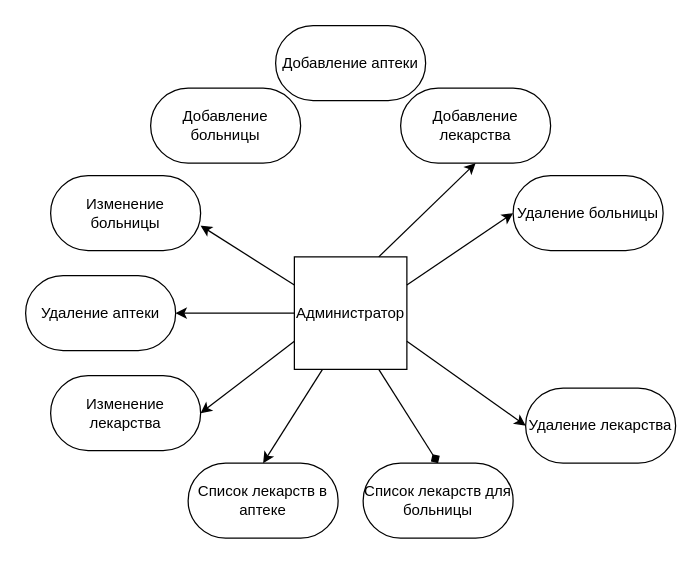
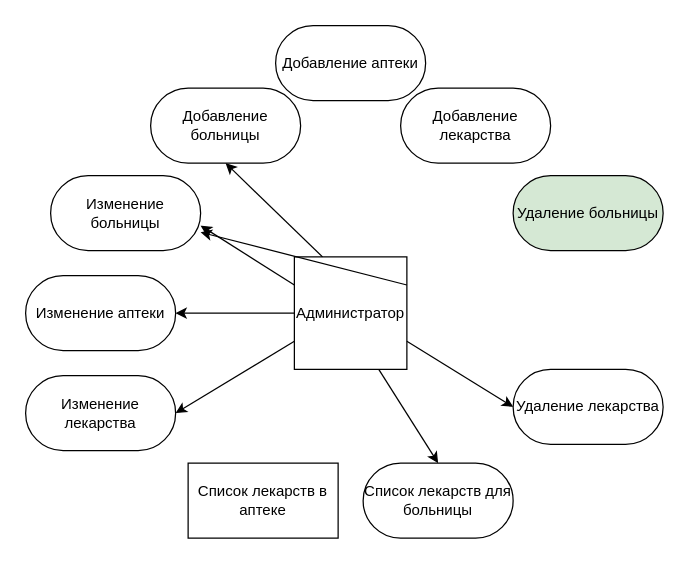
edge "Администратор" -> "Добавление больницы": added
edge "Администратор" -> "Добавление лекарства": removed
node "Удаление больницы": fillcolor #ffffff -> #d5e8d4
edge "Администратор" -> "Удаление больницы": now "Администратор" -> "Изменение больницы"
node "Удаление аптеки": label "Удаление аптеки" -> "Изменение аптеки"
edge "Администратор" -> "Список лекарств в аптеке": removed
node "Изменение лекарства": moved (126, 413) -> (101, 413)
node "Удаление лекарства": moved (601, 426) -> (588, 407)
edge "Администратор" -> "Список лекарств для больницы": arrowhead diamond -> classic
node "Список лекарств в аптеке": shape rounded rectangle -> rectangle
